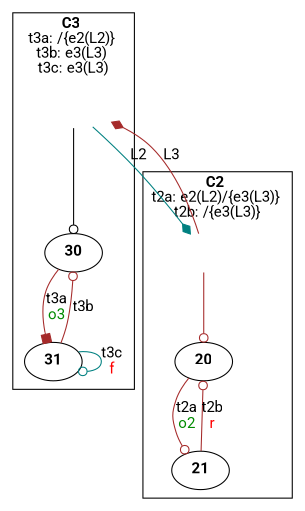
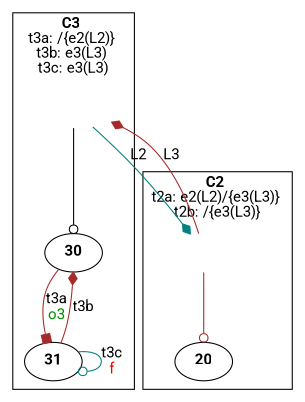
edge "31" -> "30": arrowhead odot -> diamond
node "21": removed
